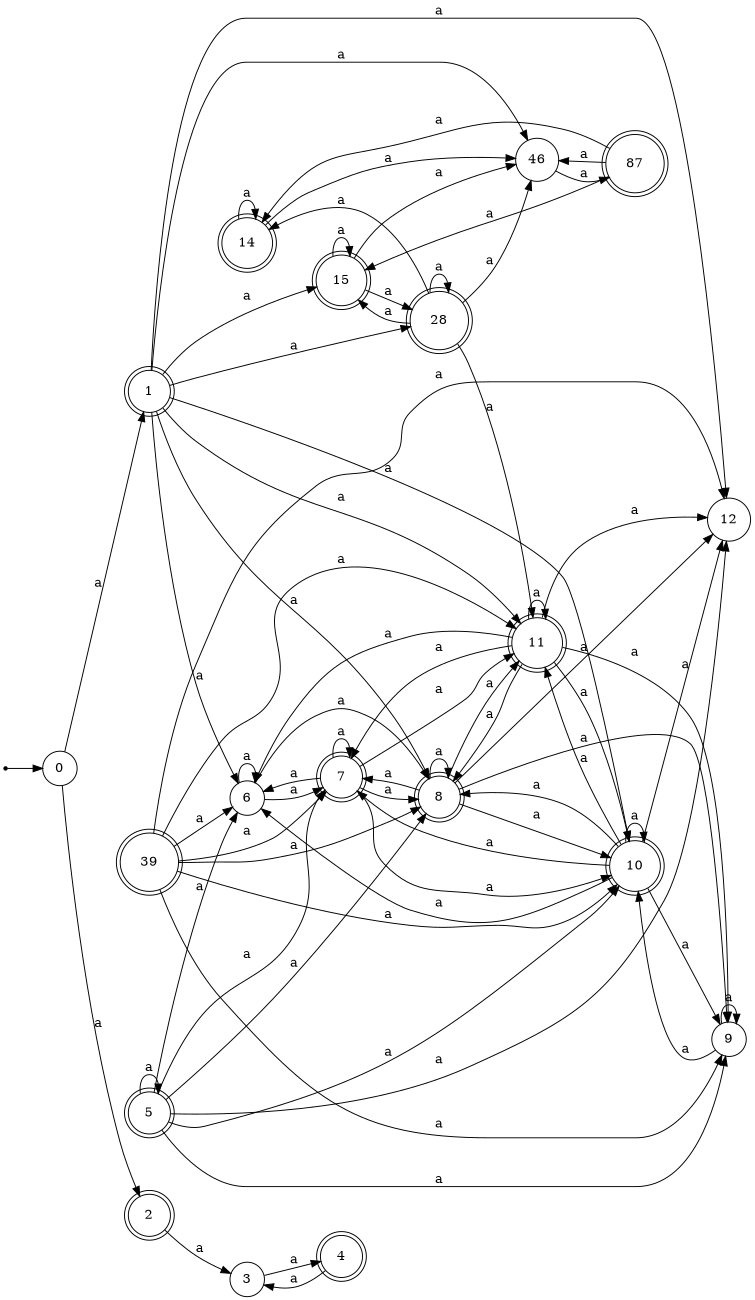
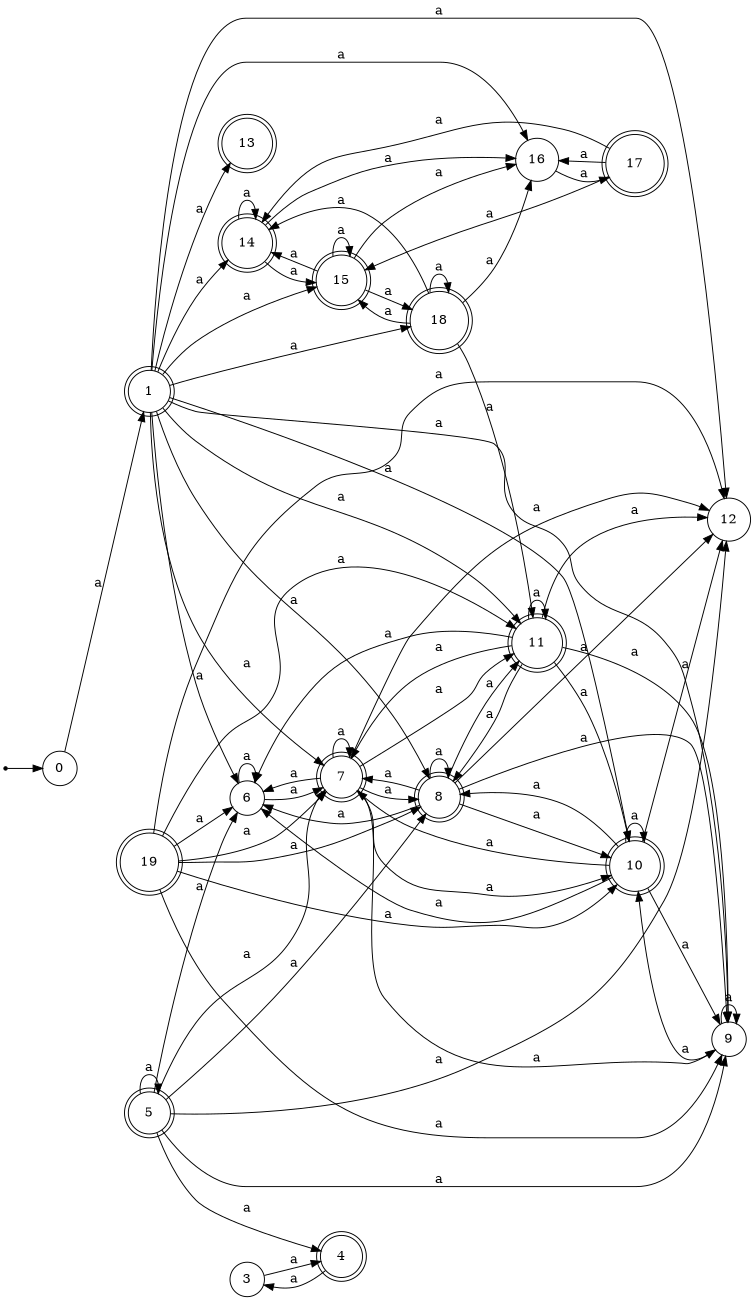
node "13": added
node "46": label "46" -> "16"
node "87": label "87" -> "17"
edge "15" -> "14": added, label "a"
edge "14" -> "15": added, label "a"
edge "1" -> "14": added, label "a"
node "28": label "28" -> "18"
edge "7" -> "12": added, label "a"
edge "1" -> "9": added, label "a"
edge "1" -> "7": added, label "a"
edge "6" -> "8": reversed
edge "10" -> "11": removed, label "a"
node "39": label "39" -> "19"
edge "7" -> "9": added, label "a"
edge "5" -> "10": now "5" -> "4"
node "2": removed
